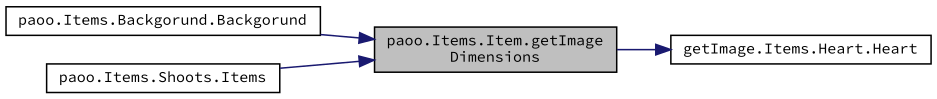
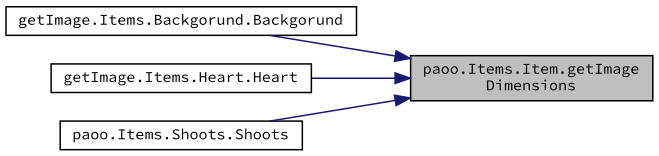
node "paoo.Items.Backgorund.Backgorund": label "paoo.Items.Backgorund.Backgorund" -> "getImage.Items.Backgorund.Backgorund"
edge "paoo.Items.Item.getImage Dimensions" -> "getImage.Items.Heart.Heart": reversed
node "paoo.Items.Shoots.Items": label "paoo.Items.Shoots.Items" -> "paoo.Items.Shoots.Shoots"
